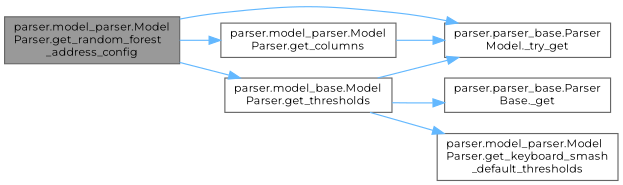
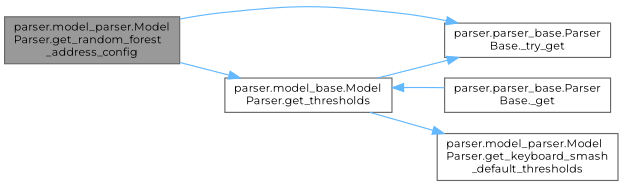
node "parser.model_parser.Model Parser.get_columns": removed
node "parser.parser_base.Parser Model._try_get": label "parser.parser_base.Parser Model._try_get" -> "parser.parser_base.Parser Base._try_get"
edge "parser.model_base.Model Parser.get_thresholds" -> "parser.parser_base.Parser Base._get": reversed
